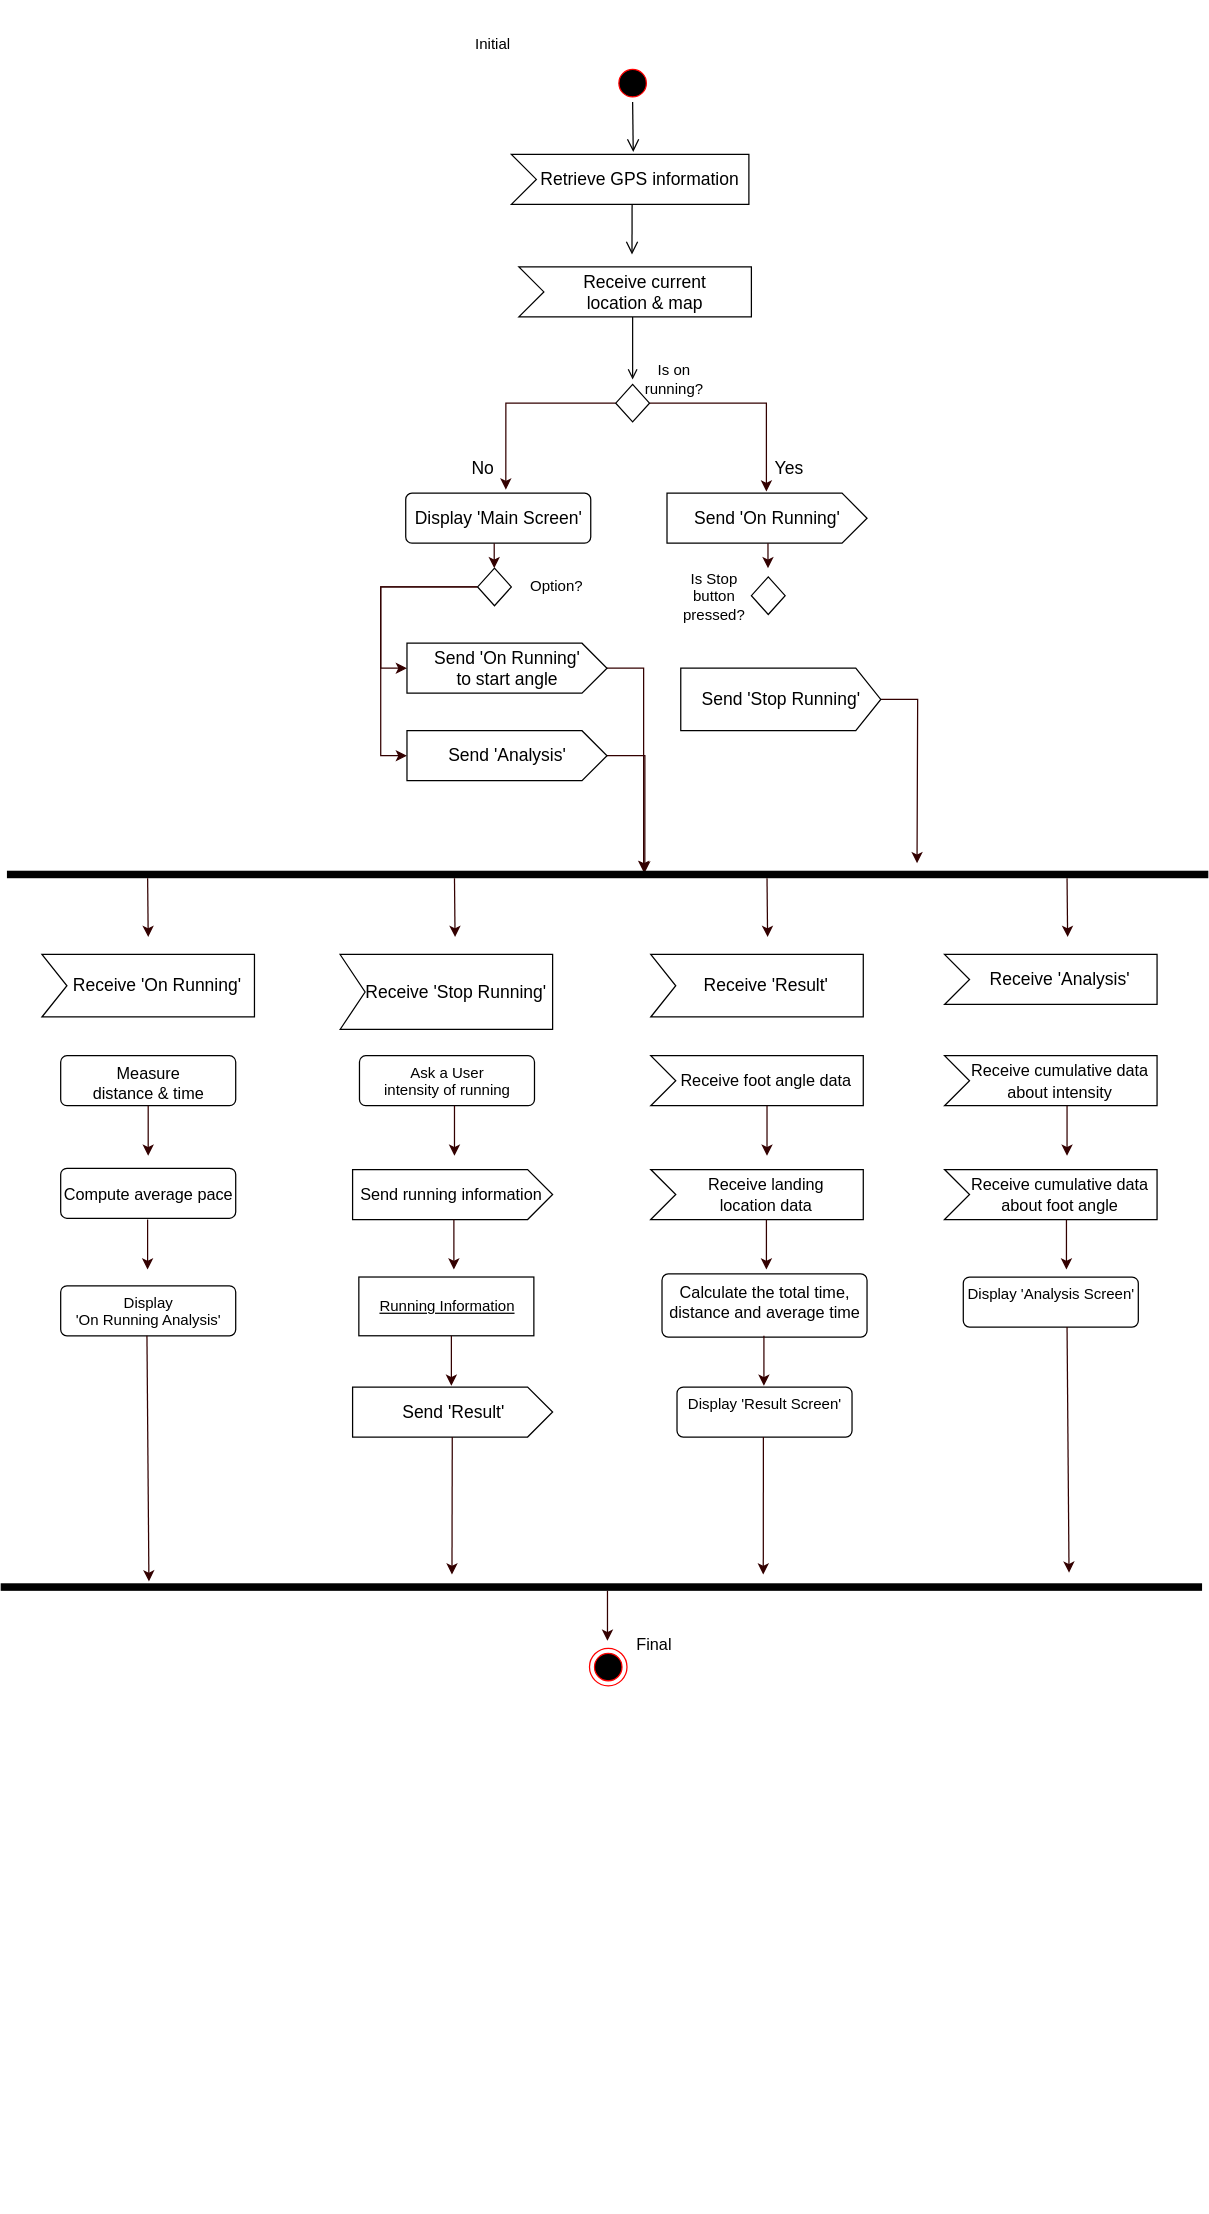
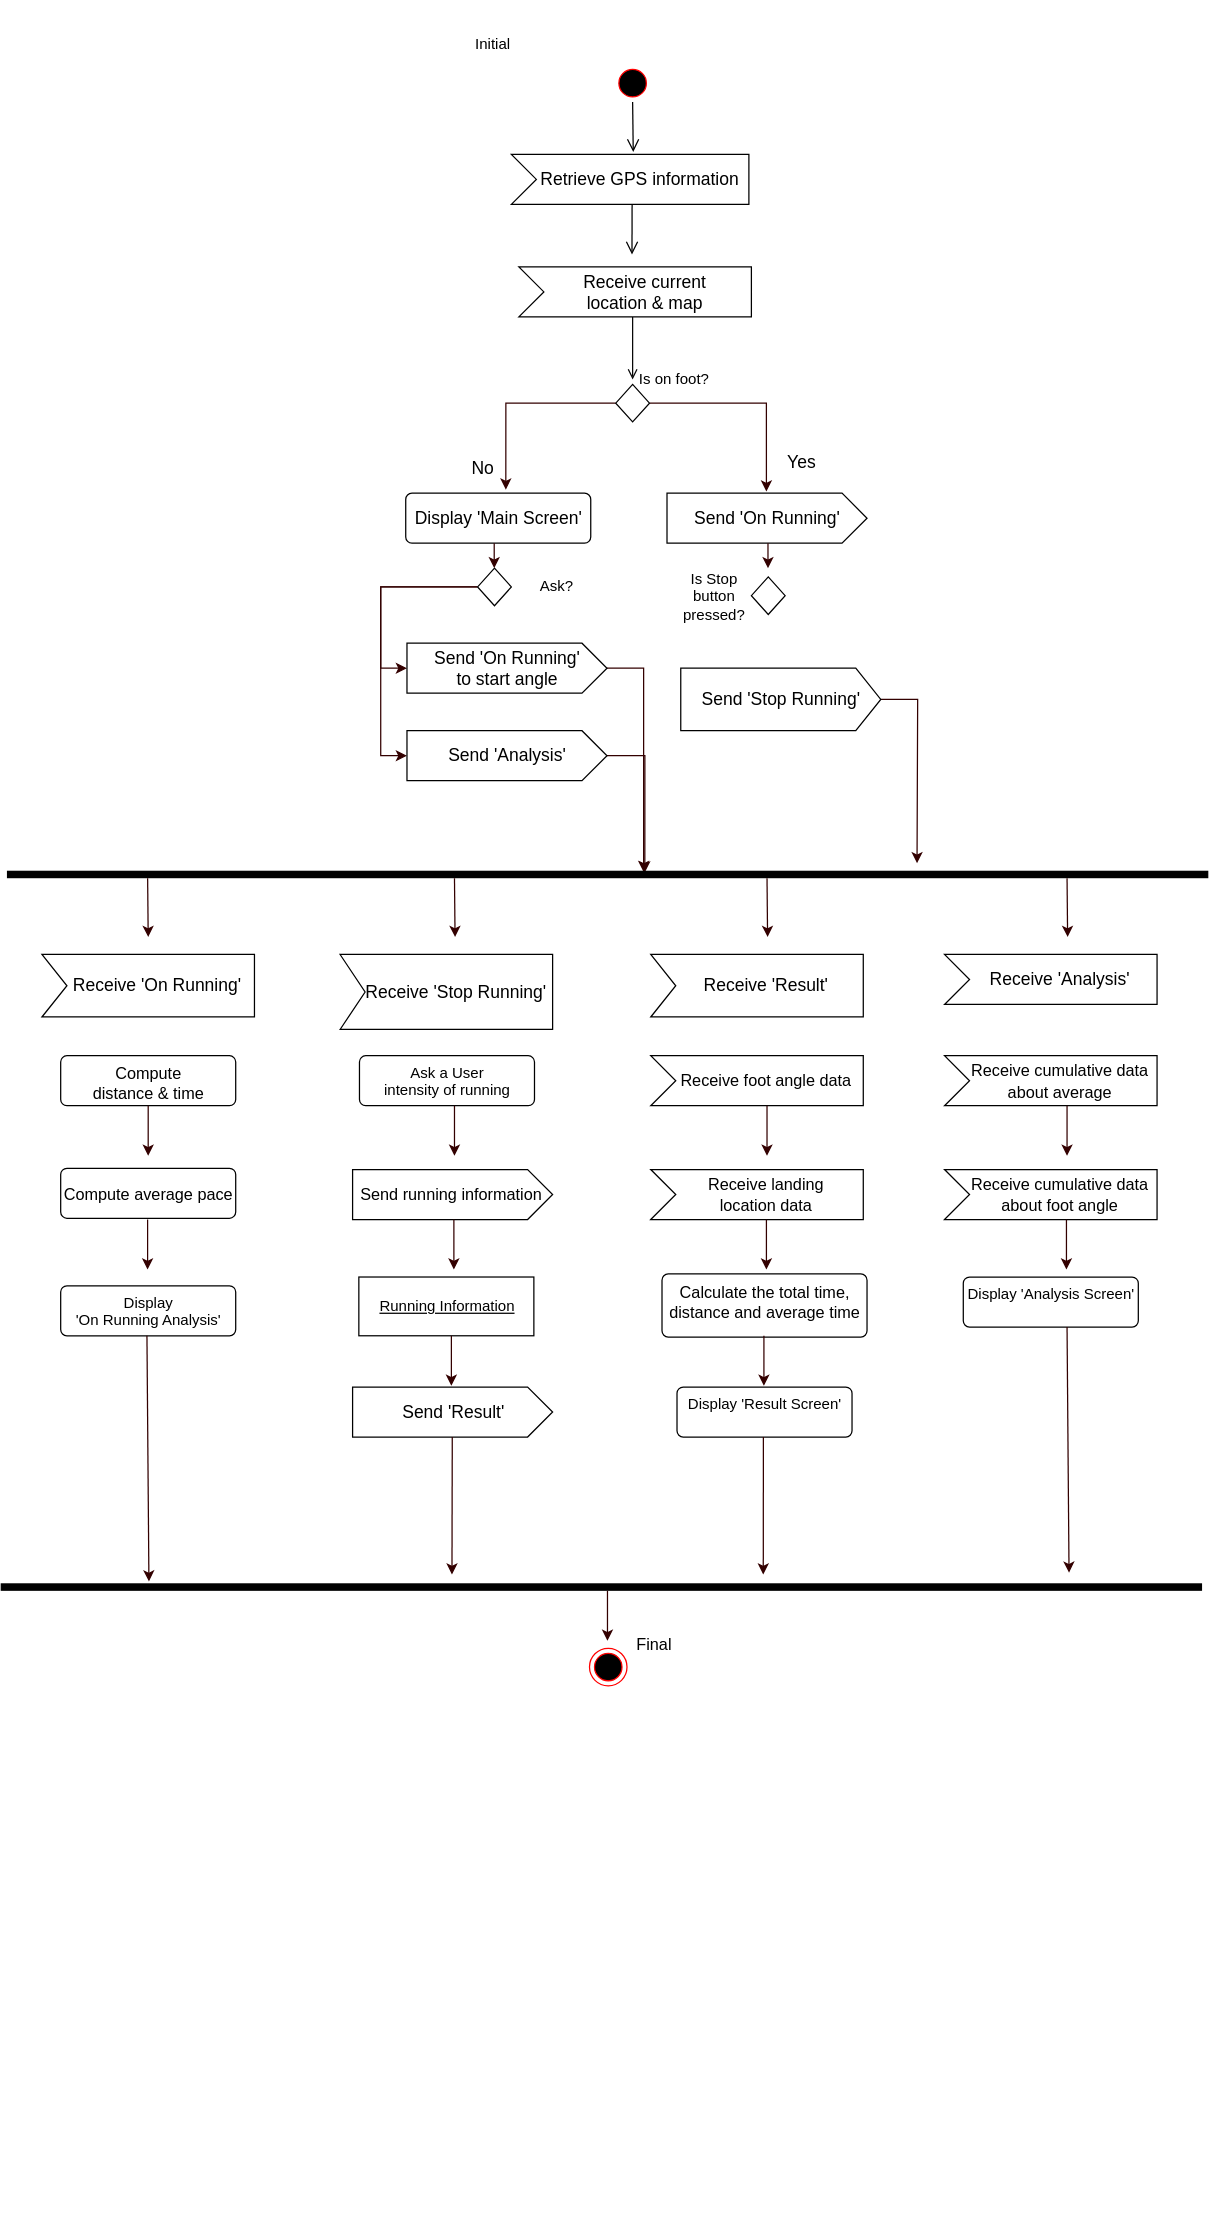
node "Is on running?": label "Is on running?" -> "Is on foot?"
node "Yes": moved (789, 468) -> (801, 462)
node "Option?": label "Option?" -> "Ask?"
node "Receive cumulative data about intensity": label "Receive cumulative data about intensity" -> "Receive cumulative data about average"
node "Measure distance & time": label "Measure distance & time" -> "Compute distance & time"
